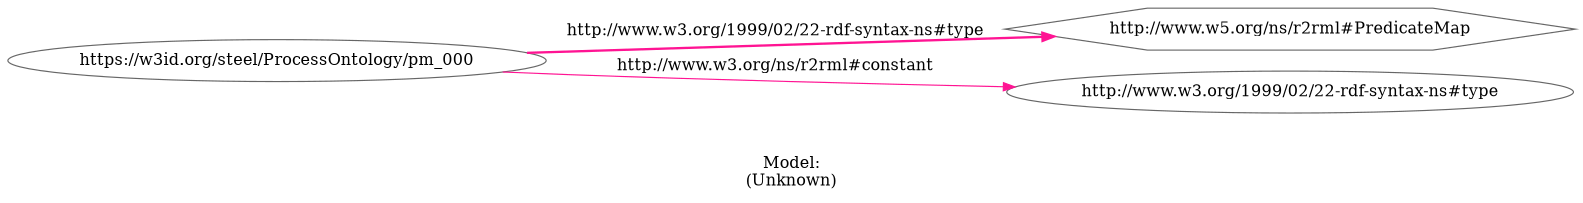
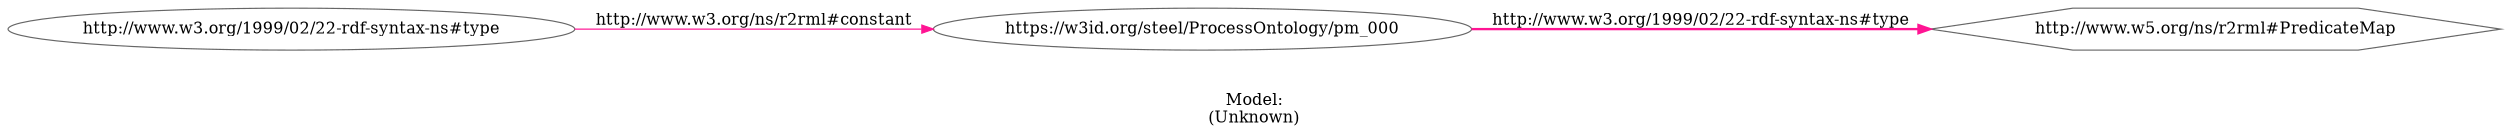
edge "https://w3id.org/steel/ProcessOntology/pm_000" -> "http://www.w3.org/1999/02/22-rdf-syntax-ns#type": reversed
